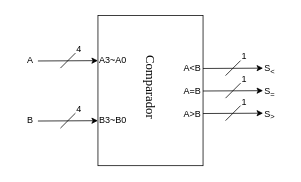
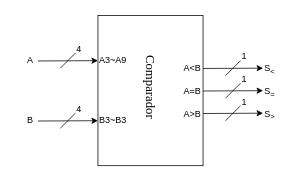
node "A3~A0": label "A3~A0" -> "A3~A9"
node "B3~B0": label "B3~B0" -> "B3~B3"
